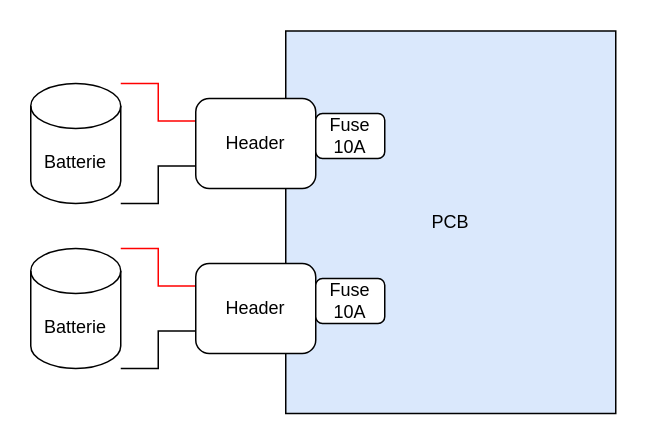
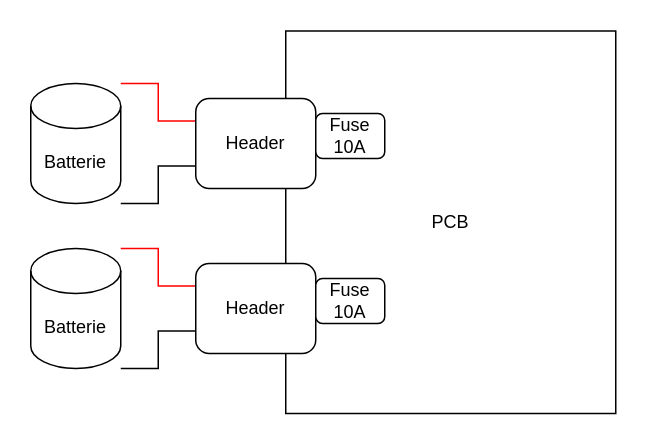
node "PCB": fillcolor #dae8fc -> #ffffff
